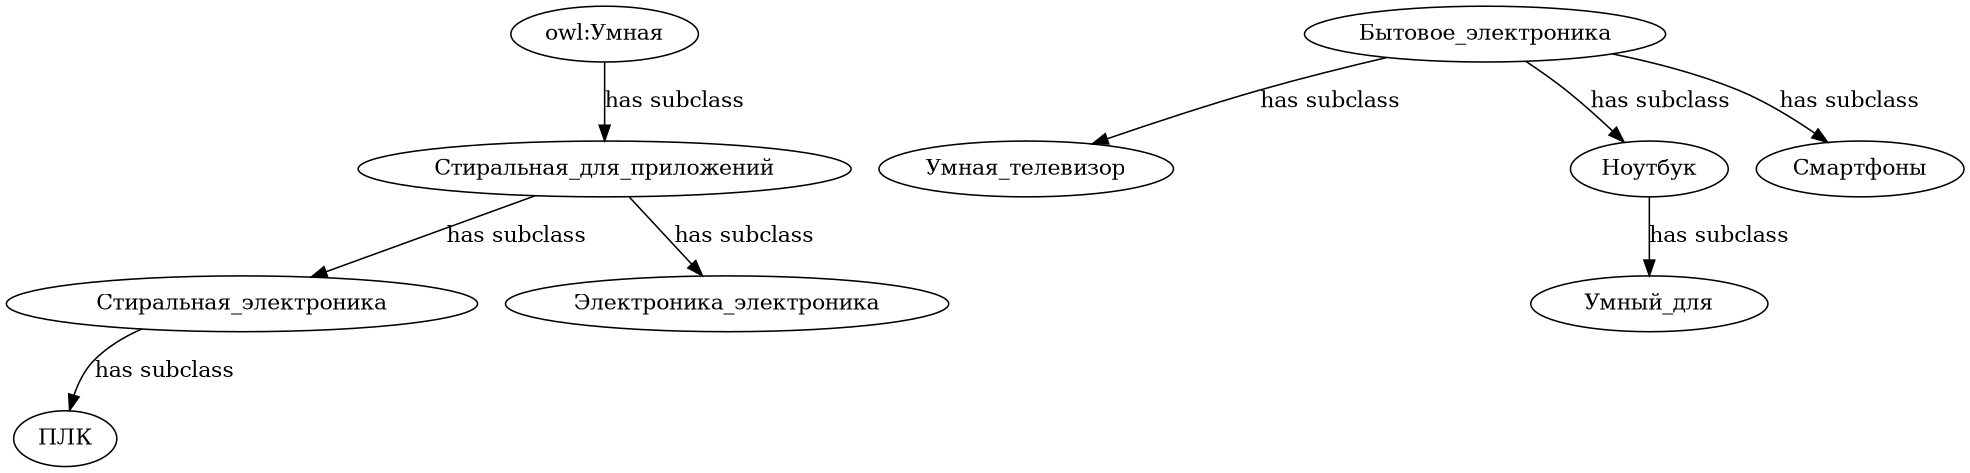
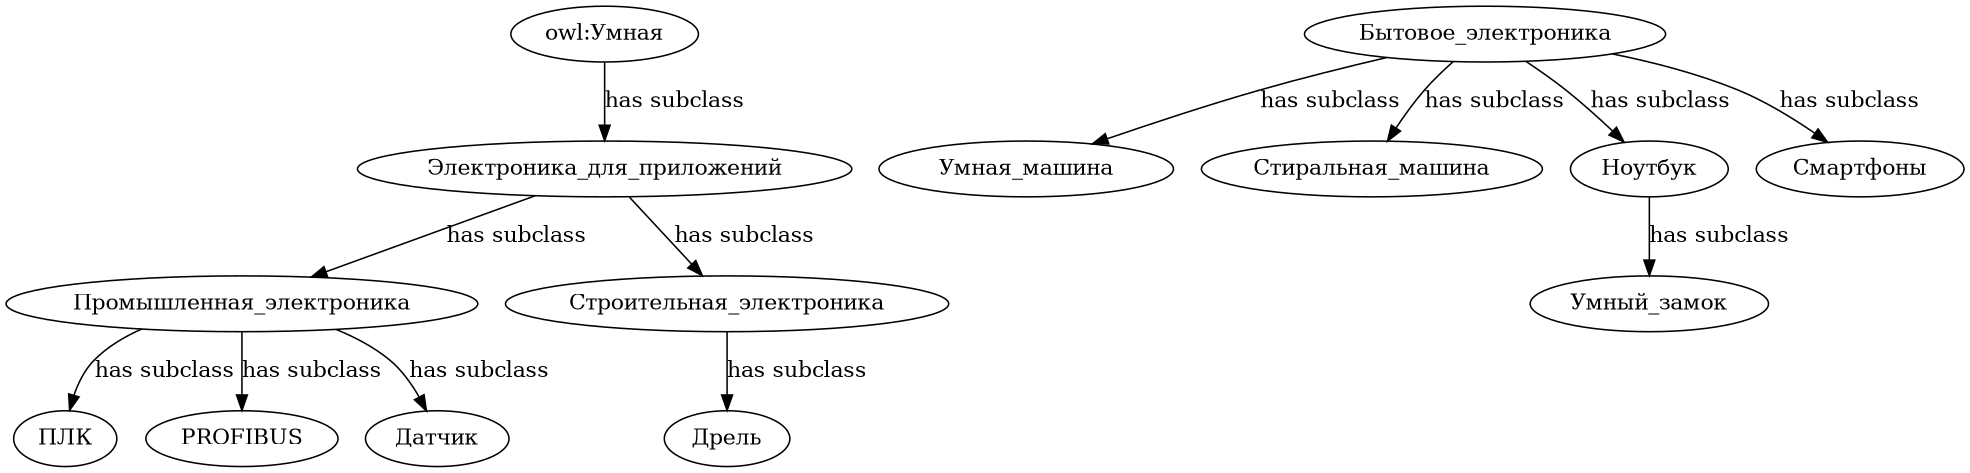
node "Стиральная_для_приложений": label "Стиральная_для_приложений" -> "Электроника_для_приложений"
node "Умная_телевизор": label "Умная_телевизор" -> "Умная_машина"
node "Стиральная_машина": added
node "Стиральная_электроника": label "Стиральная_электроника" -> "Промышленная_электроника"
node "Электроника_электроника": label "Электроника_электроника" -> "Строительная_электроника"
node "Умный_для": label "Умный_для" -> "Умный_замок"
node "PROFIBUS": added
node "Датчик": added
node "Дрель": added
